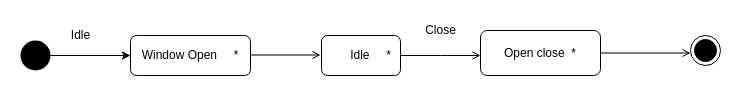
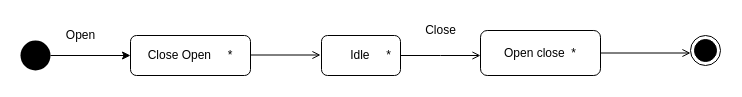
node "Idle": label "Idle" -> "Open"
node "Window Open *": label "Window Open *" -> "Close Open *"
